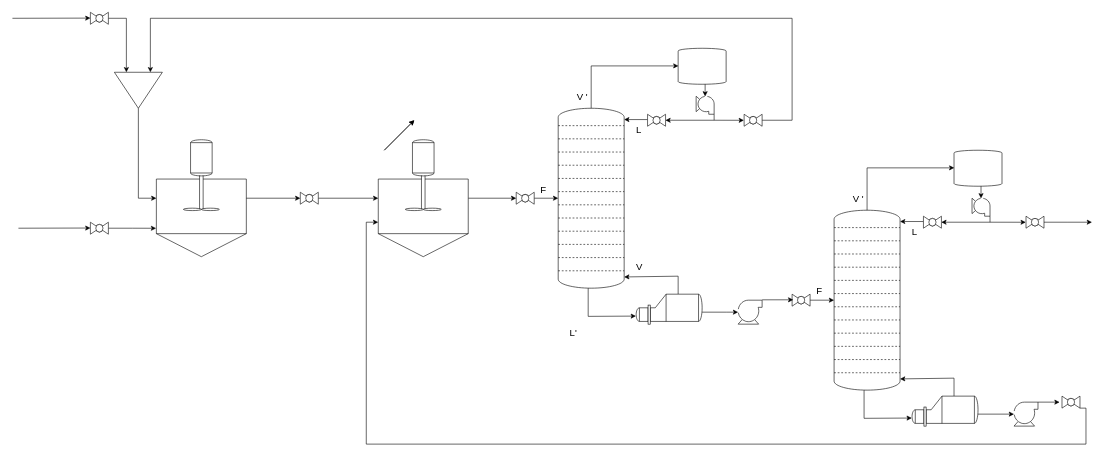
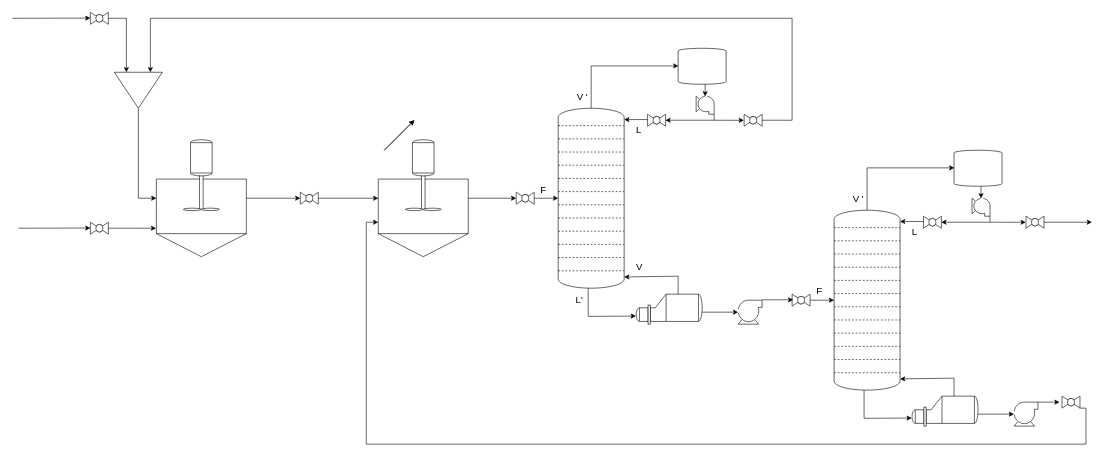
node "L'": moved (573, 333) -> (579, 300)
